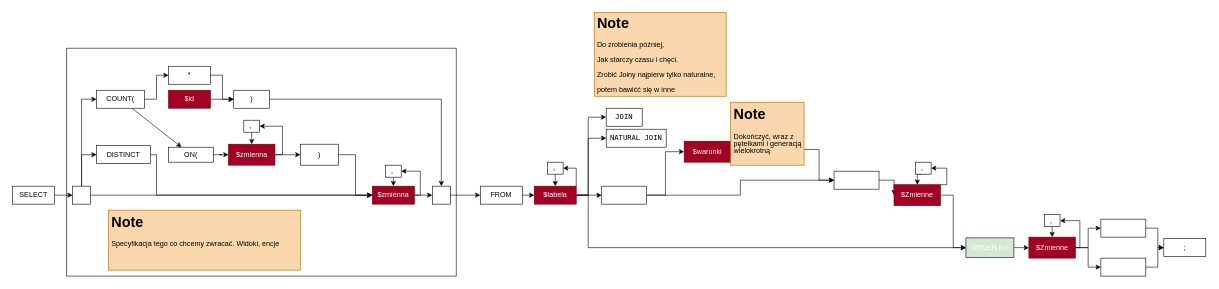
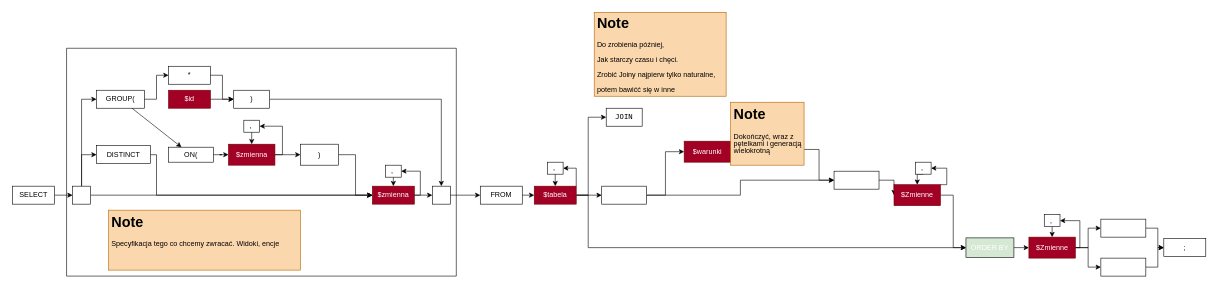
node "COUNT(": label "COUNT(" -> "GROUP("
edge "$tabela" -> "NATURAL JOIN": removed
node "NATURAL JOIN": removed
